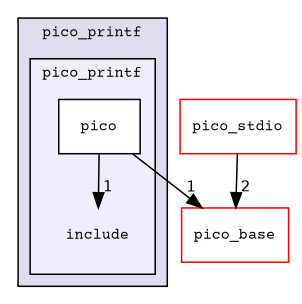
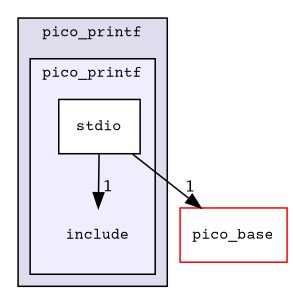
node "pico": label "pico" -> "stdio"
node "pico_stdio": removed
